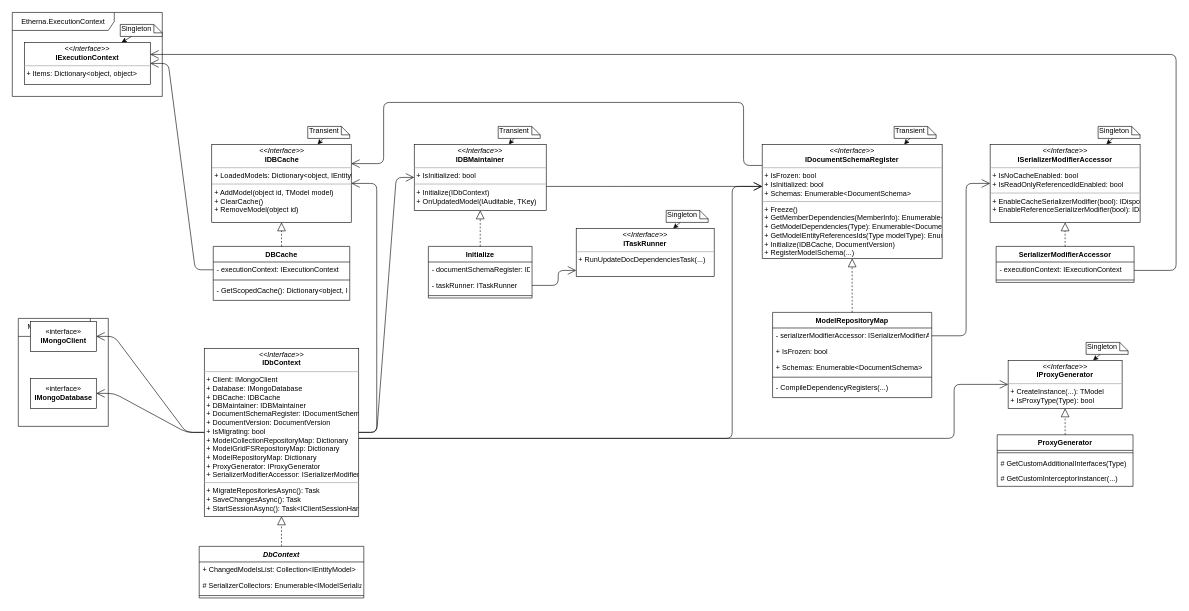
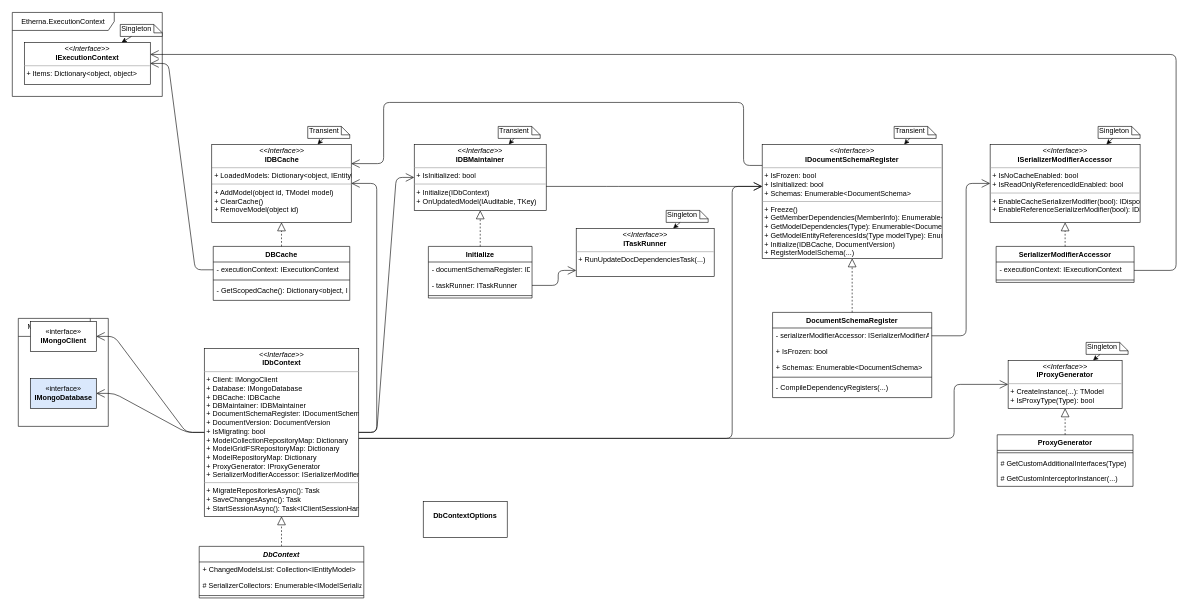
node "ModelRepositoryMap": label "ModelRepositoryMap" -> "DocumentSchemaRegister"
node "«interface» IMongoDatabase": fillcolor #ffffff -> #dae8fc
node "DbContextOptions": added
